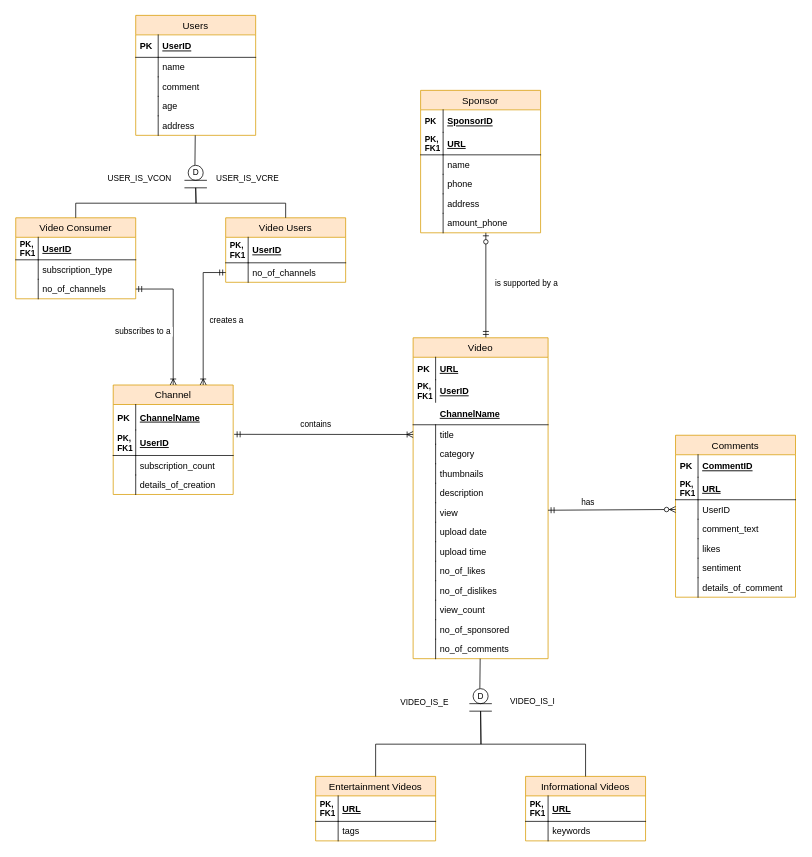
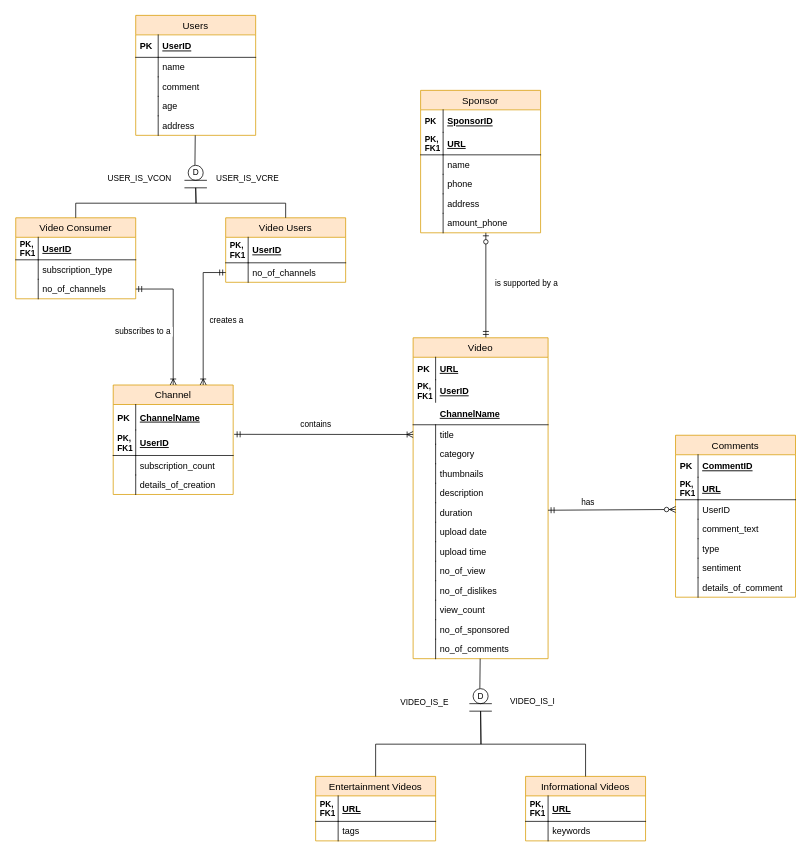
node "view": label "view" -> "duration"
node "likes": label "likes" -> "type"
node "no_of_likes": label "no_of_likes" -> "no_of_view"
